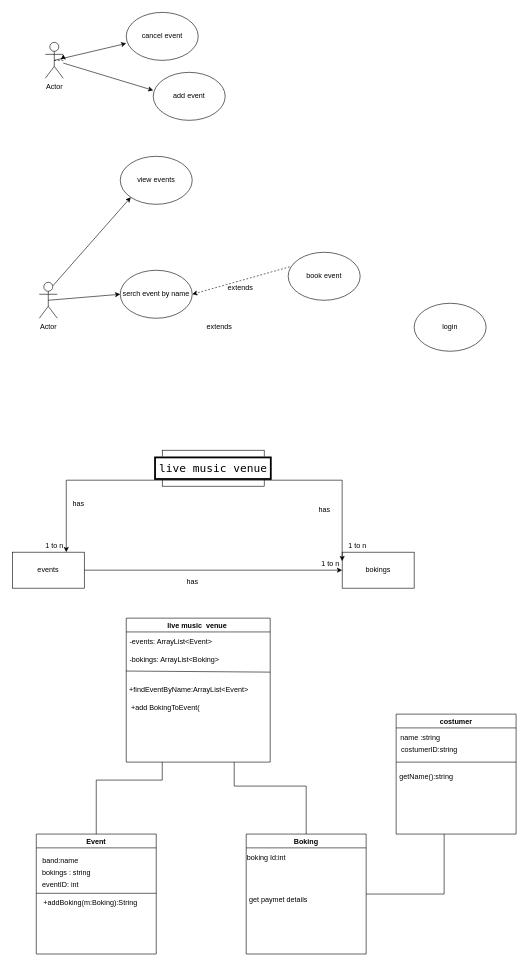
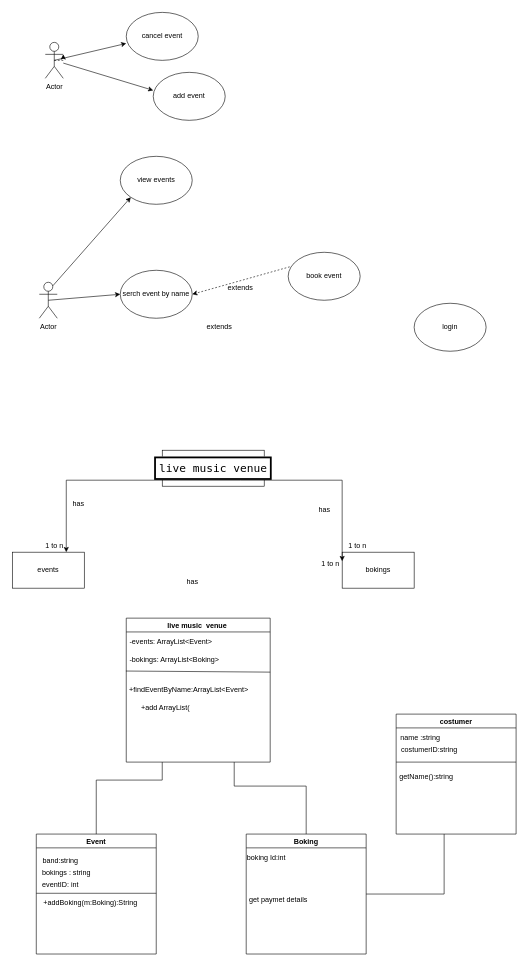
edge "events" -> "bokings": removed
node "+add BokingToEvent(": label "+add BokingToEvent(" -> "+add ArrayList("
node "band:name": label "band:name" -> "band:string"
